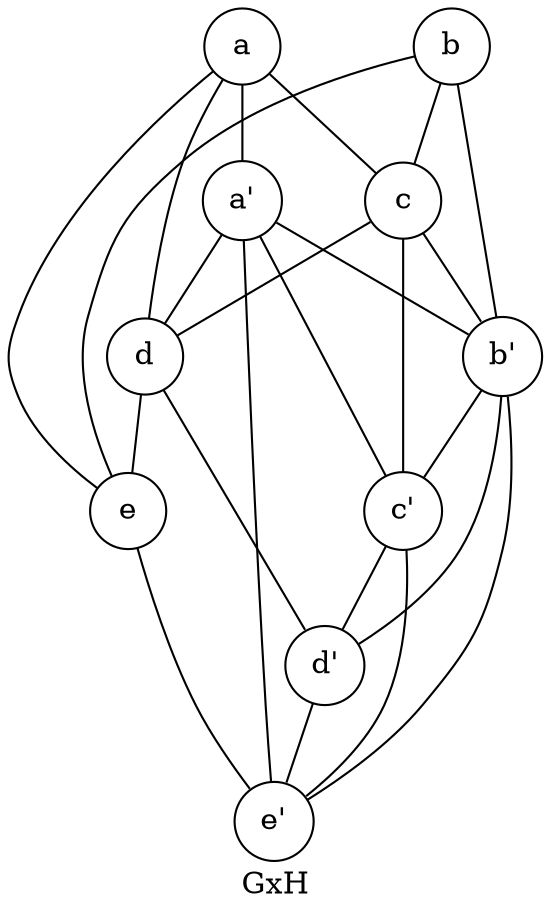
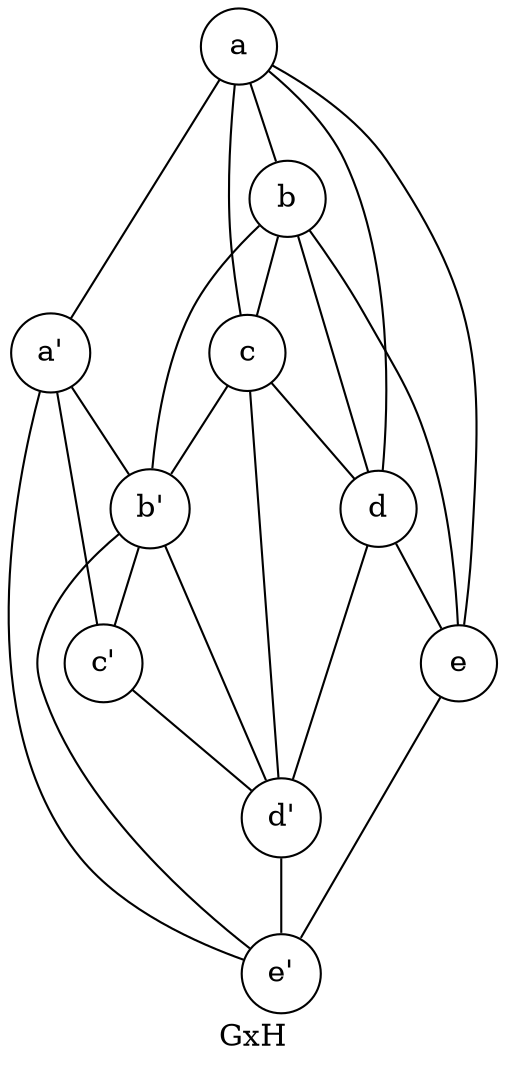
edge "a" -- "b": added
edge "a'" -- "d": now "b" -- "d"
edge "c" -- "c'": now "c" -- "d'"
edge "c'" -- "e'": removed
